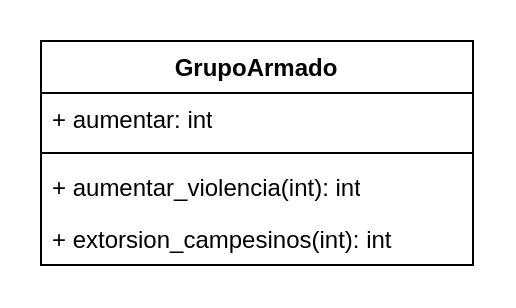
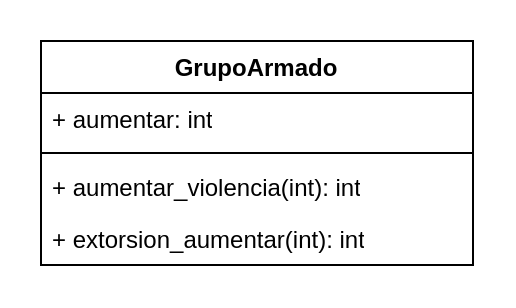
node "+ extorsion_campesinos(int): int": label "+ extorsion_campesinos(int): int" -> "+ extorsion_aumentar(int): int"
